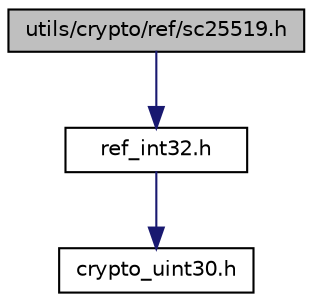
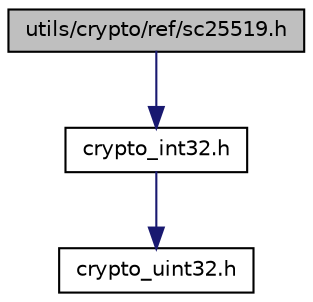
node "ref_int32.h": label "ref_int32.h" -> "crypto_int32.h"
node "crypto_uint30.h": label "crypto_uint30.h" -> "crypto_uint32.h"
